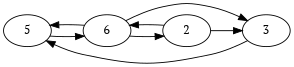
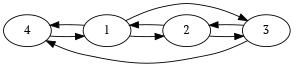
edge "3" -> "2": added
node "5": label "5" -> "4"
node "6": label "6" -> "1"
